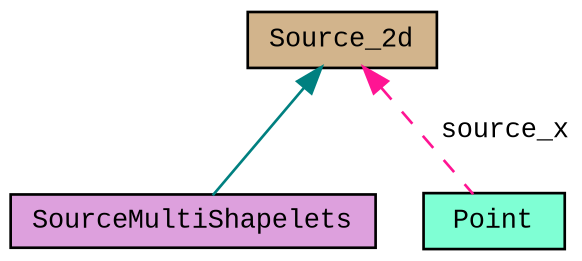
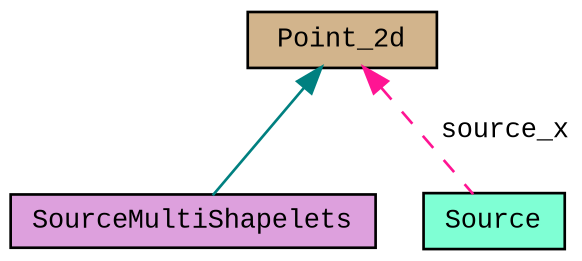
node "Source_2d": label "Source_2d" -> "Point_2d"
node "Point": label "Point" -> "Source"
